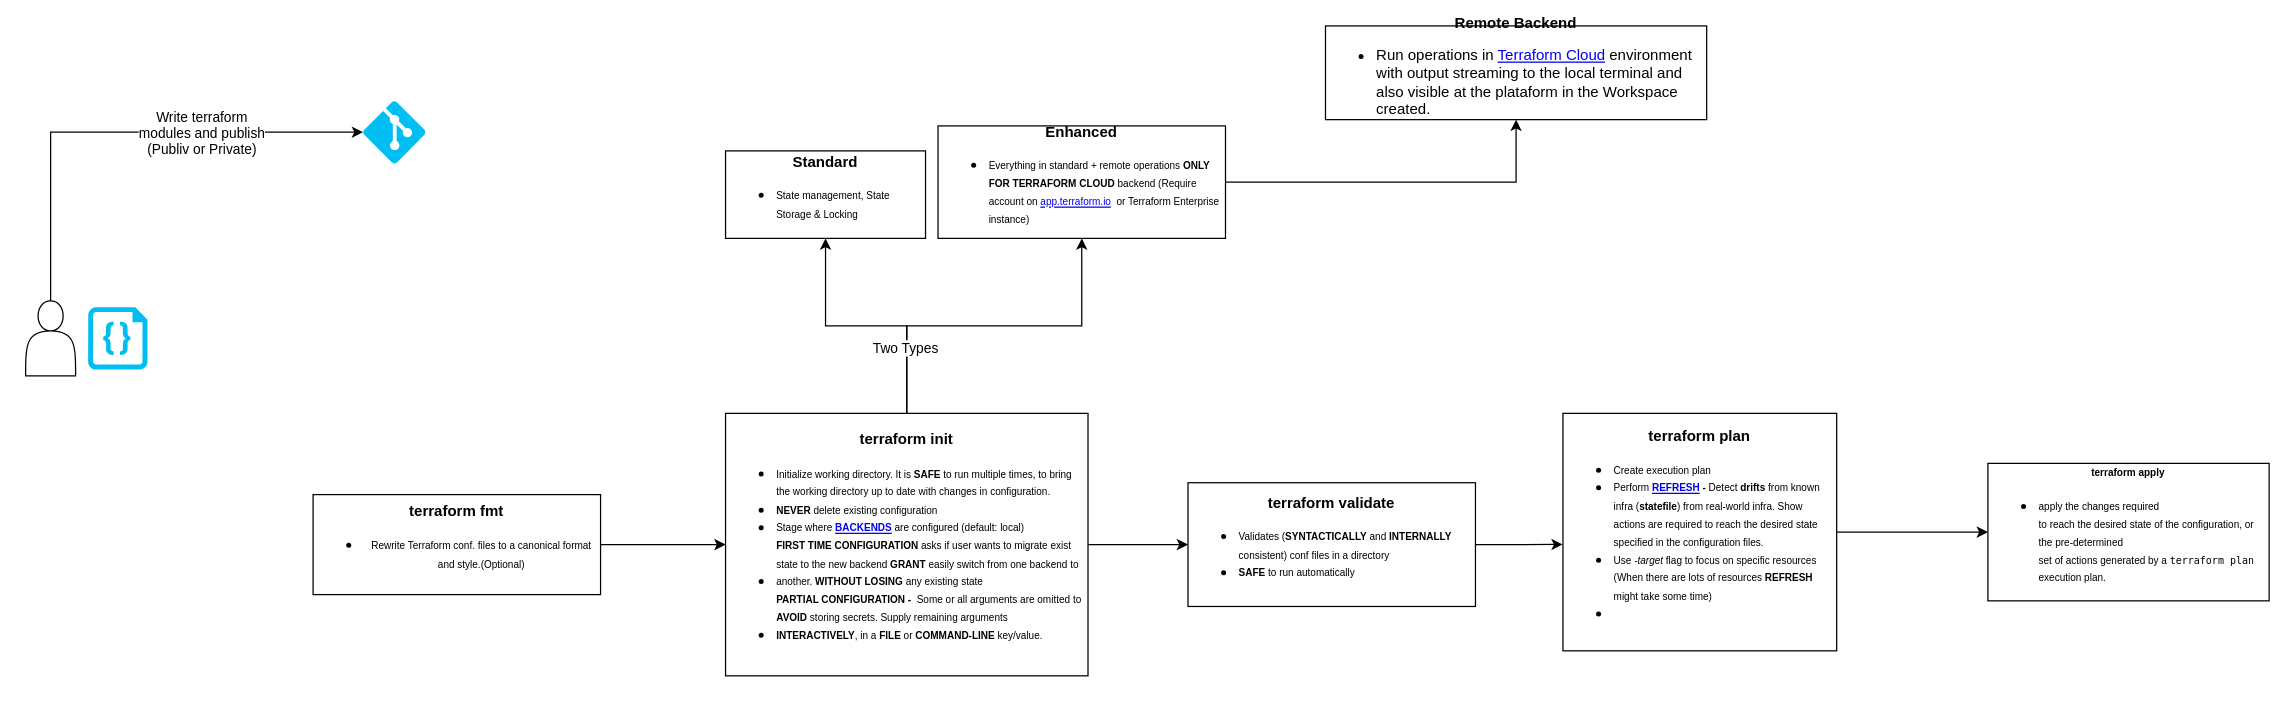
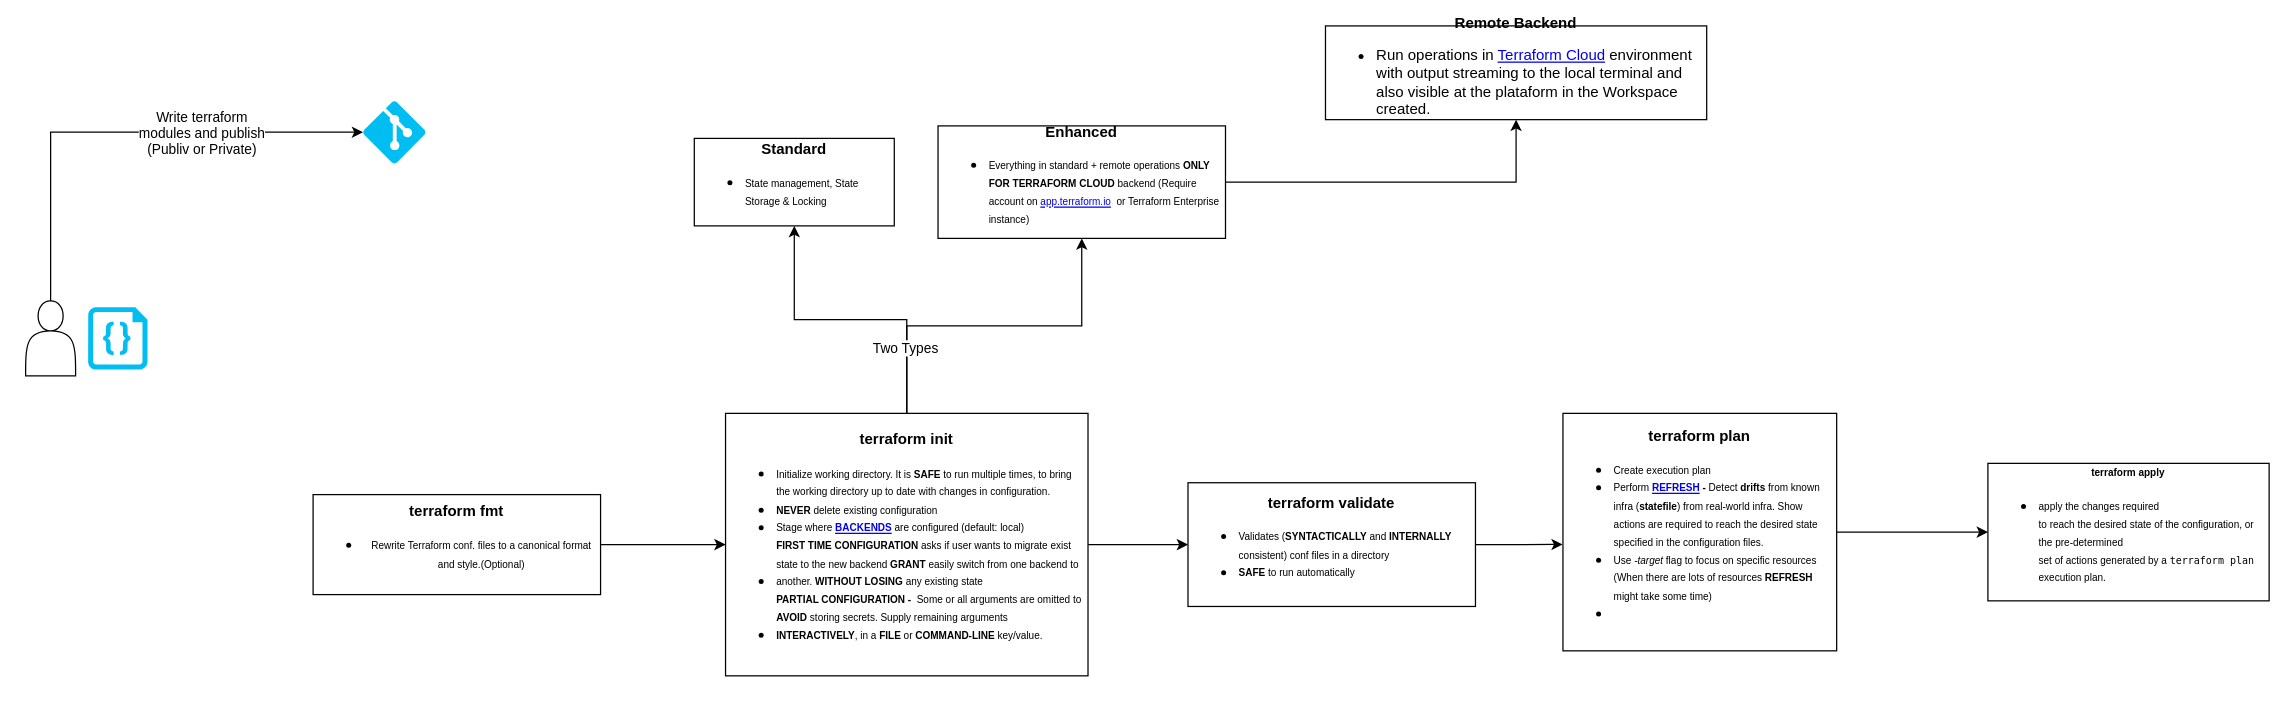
node "Standard State management, State Storage & Locking": moved (826, 194) -> (794, 182)
